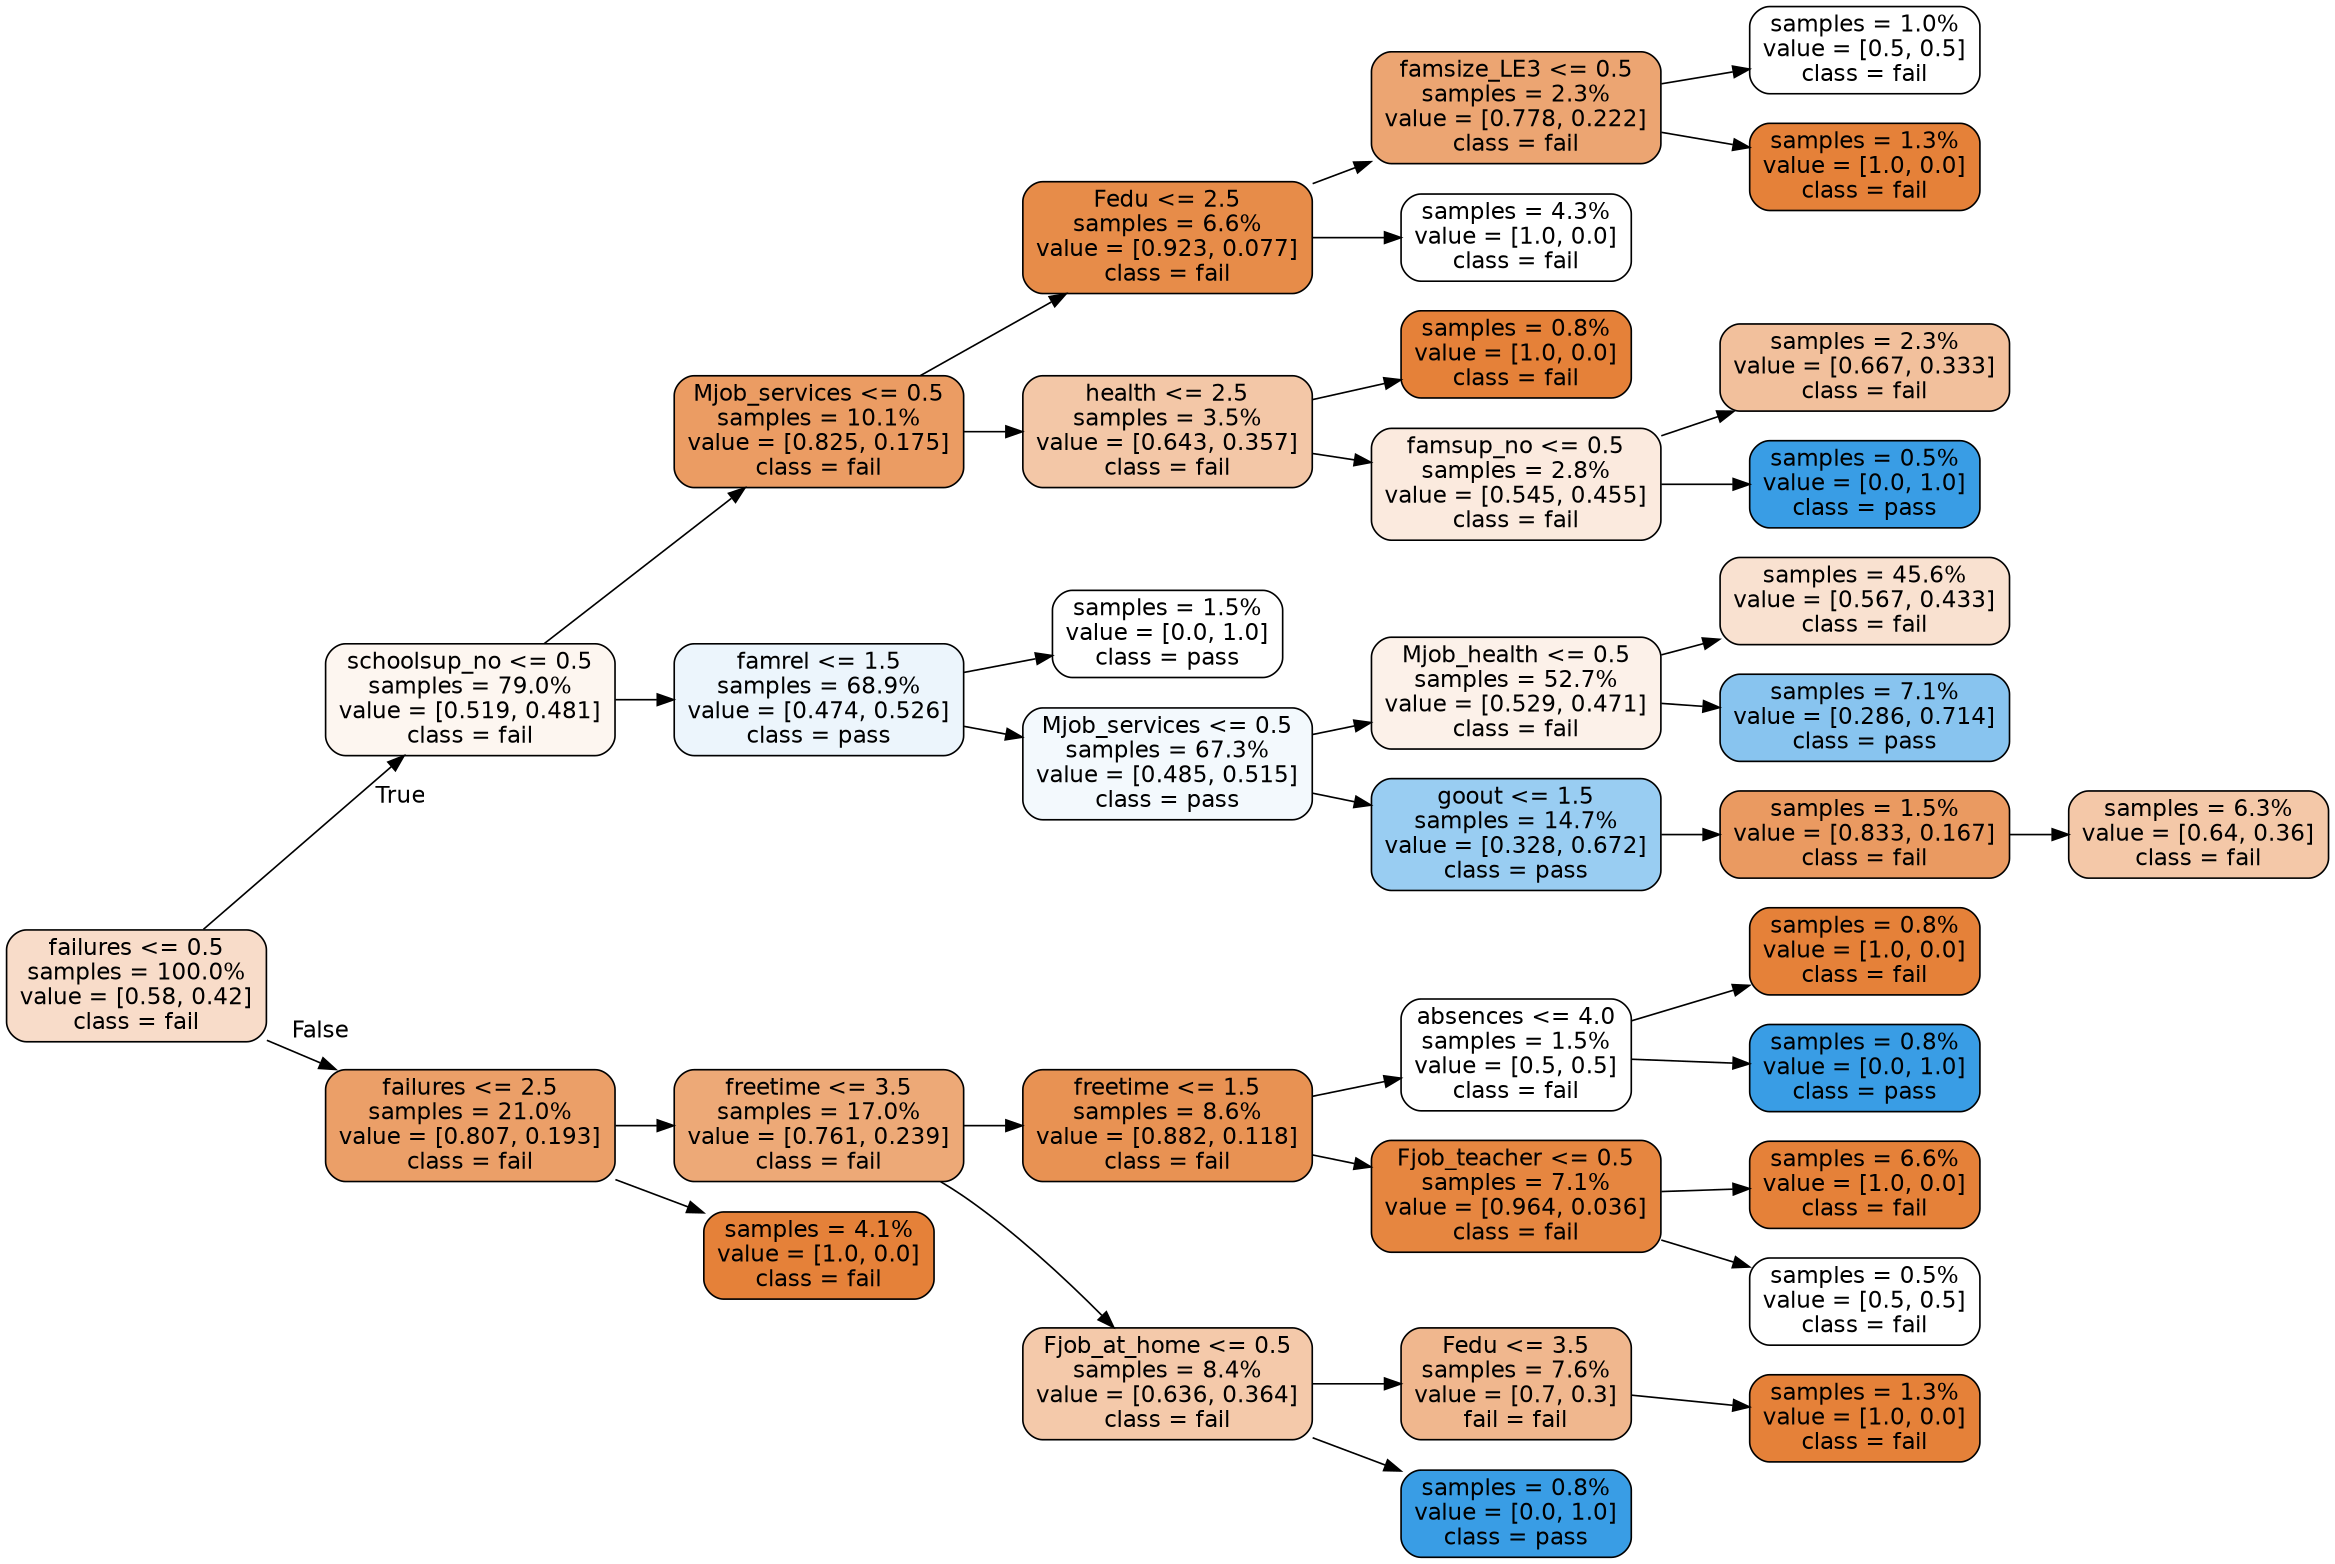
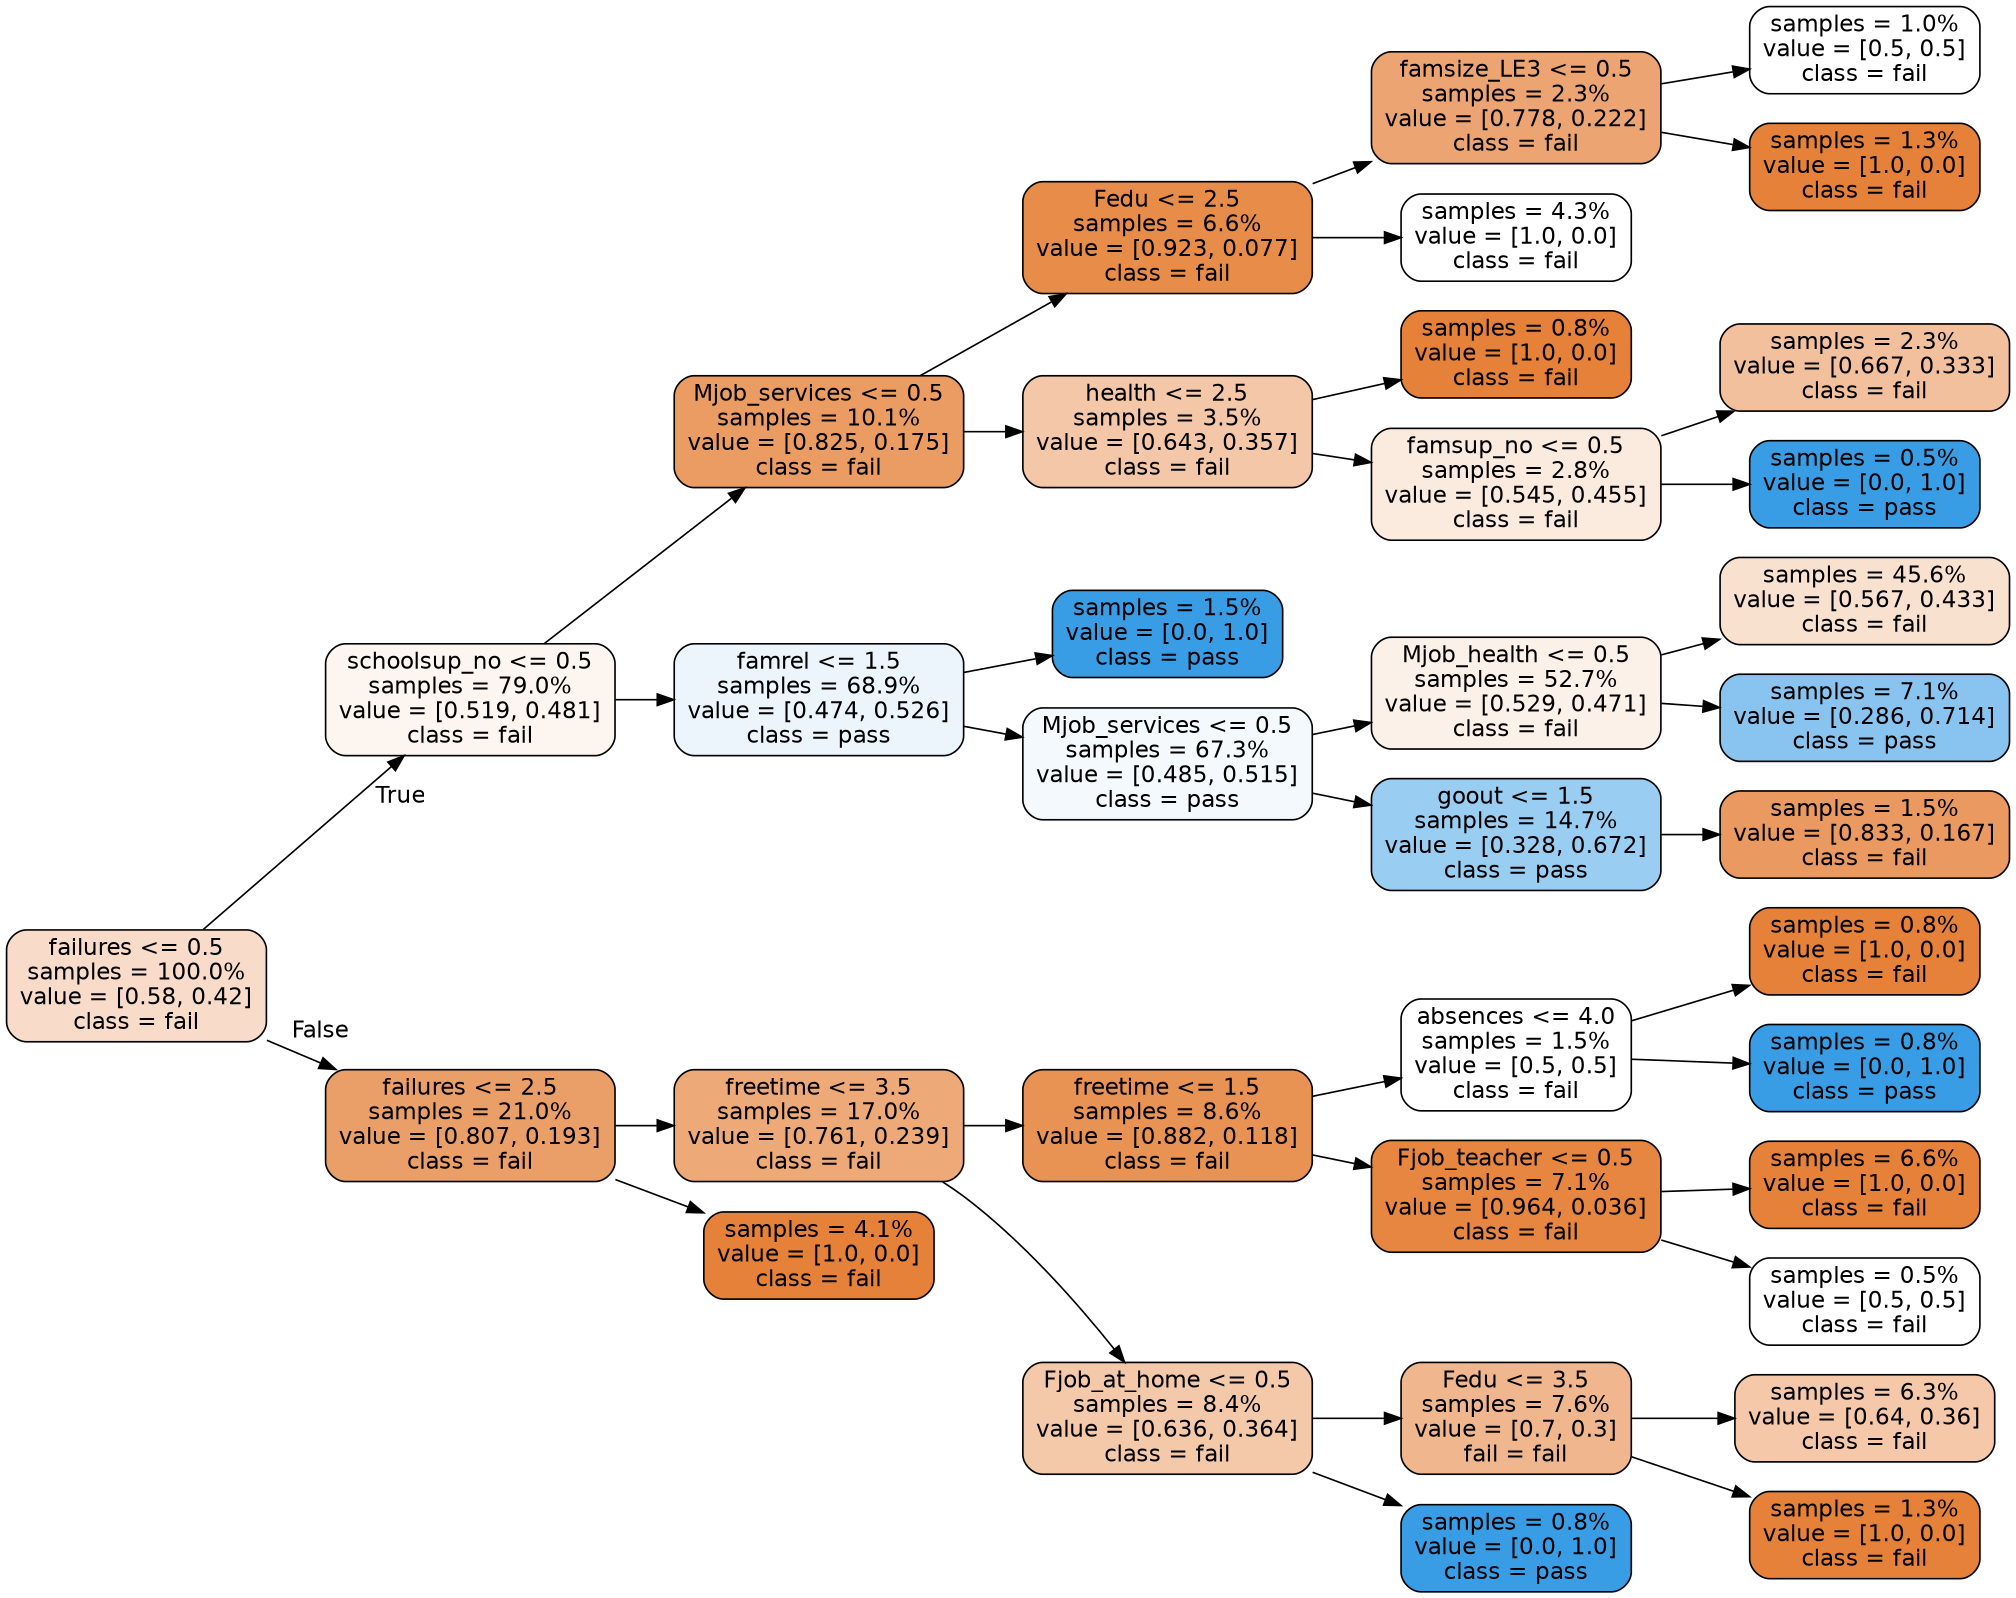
node "samples = 1.5% value = [0.0, 1.0] class = pass": fillcolor #ffffff -> #399de5
edge "samples = 1.5% value = [0.833, 0.167] class = fail" -> "samples = 6.3% value = [0.64, 0.36] class = fail": now "Fedu <= 3.5 samples = 7.6% value = [0.7, 0.3] fail = fail" -> "samples = 6.3% value = [0.64, 0.36] class = fail"
